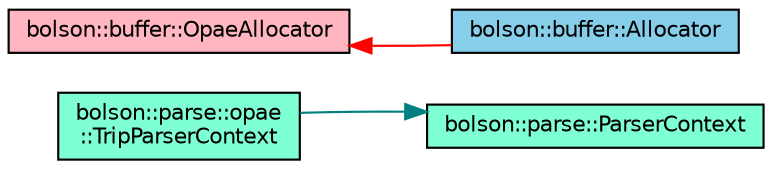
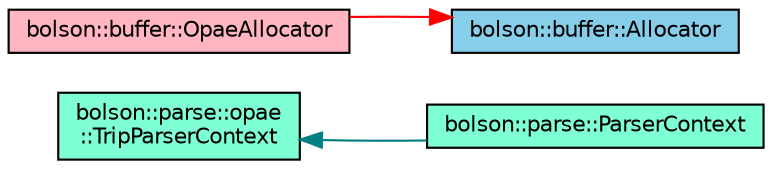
edge "bolson::buffer::Allocator" -> "bolson::buffer::OpaeAllocator": reversed
edge "bolson::parse::opae ::TripParserContext" -> "bolson::parse::ParserContext": reversed
